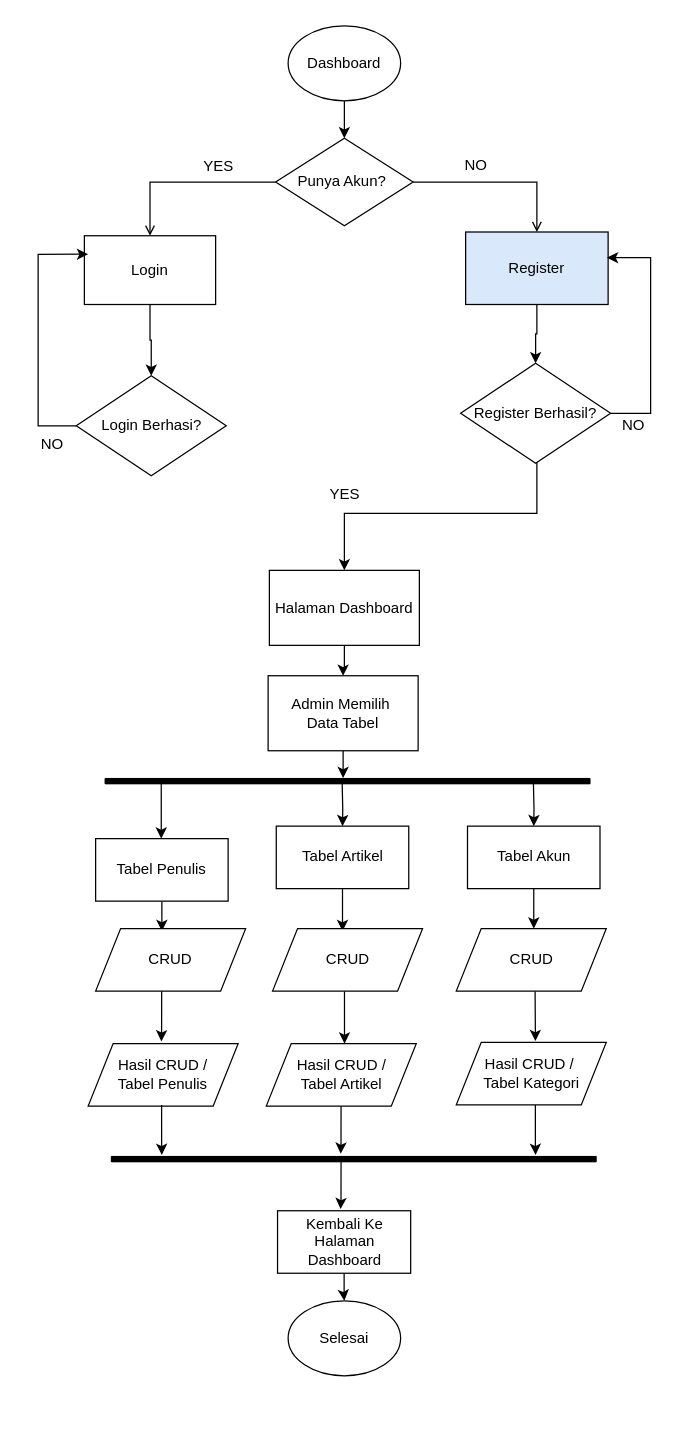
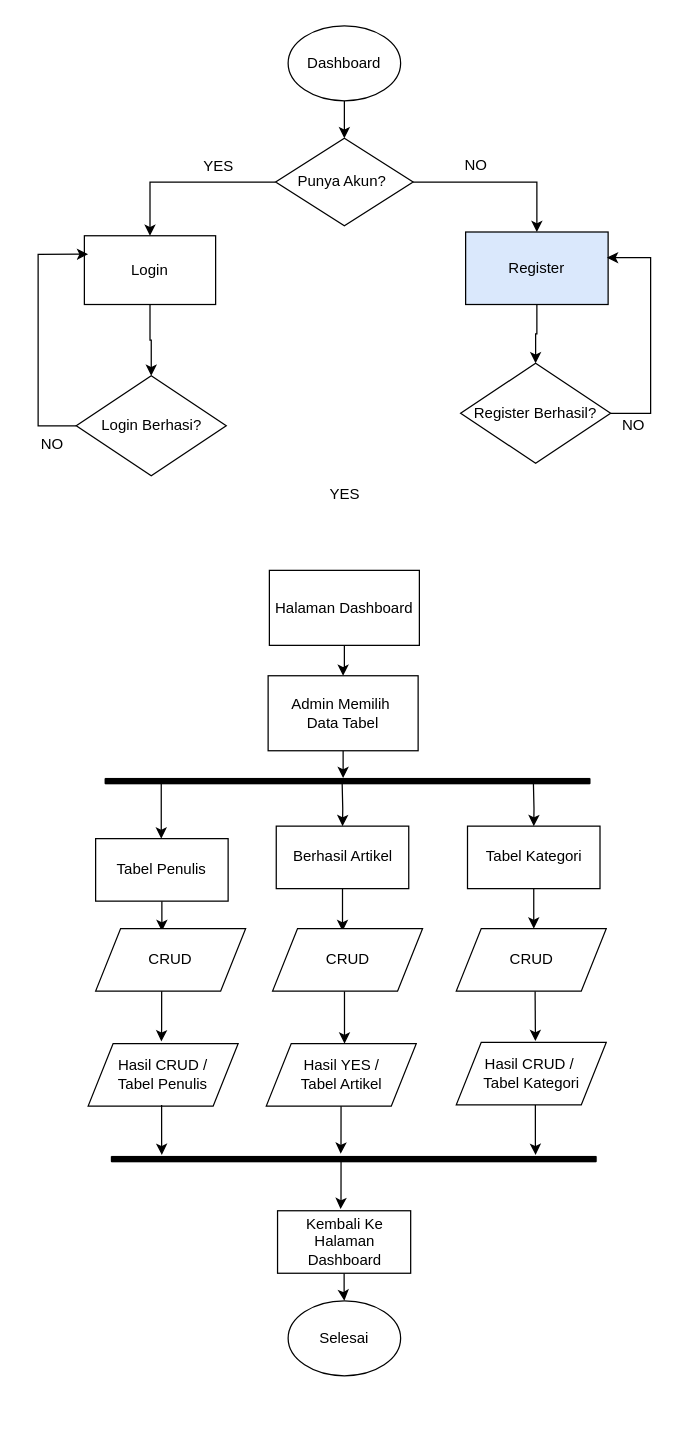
edge "Punya Akun?" -> "Register": arrowhead open -> classic
edge "Punya Akun?" -> "Login": arrowhead open -> classic
edge "Register Berhasil?" -> "Halaman Dashboard": removed
node "Tabel Artikel": label "Tabel Artikel" -> "Berhasil Artikel"
node "Tabel Akun": label "Tabel Akun" -> "Tabel Kategori"
node "Hasil CRUD / Tabel Artikel": label "Hasil CRUD / Tabel Artikel" -> "Hasil YES / Tabel Artikel"
